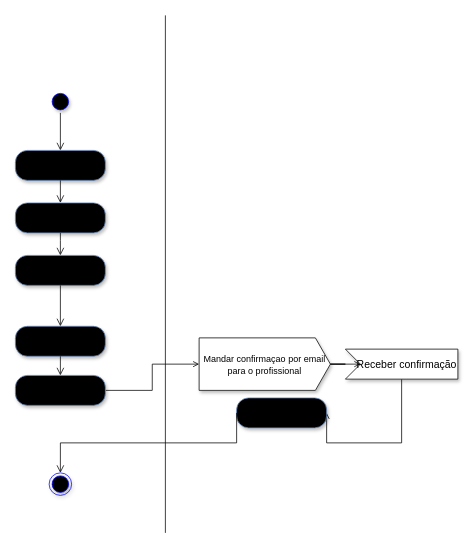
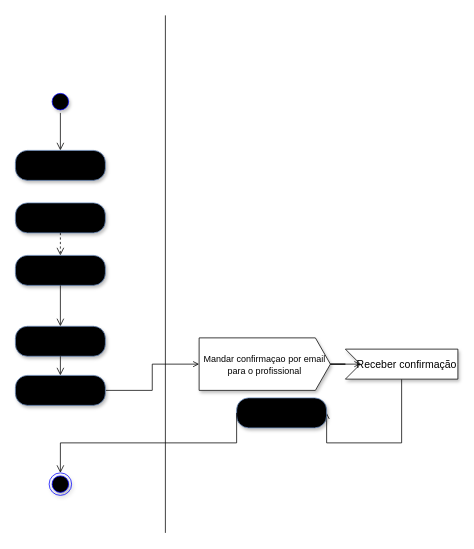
edge "Fazer login" -> "Ir em categorias": removed
edge "Ir em categorias" -> "Escolher o tipo de serviços": style solid -> dashed
